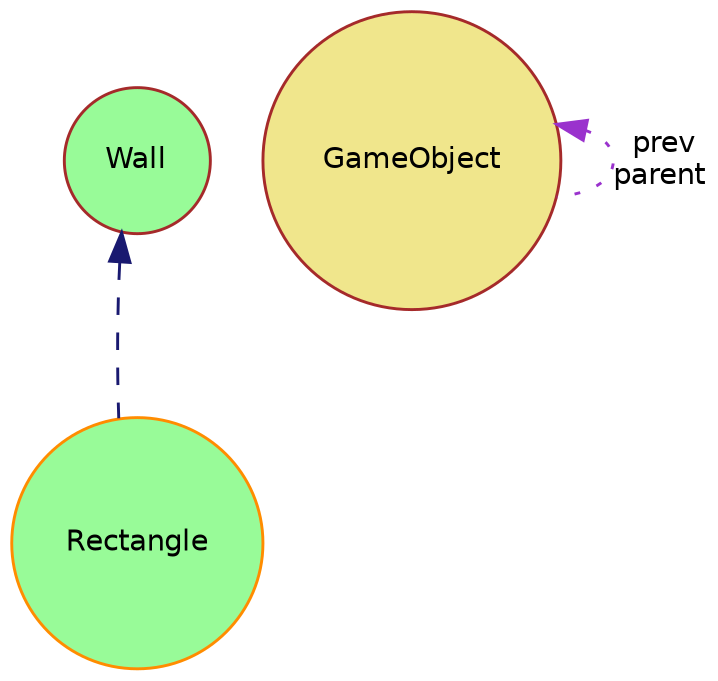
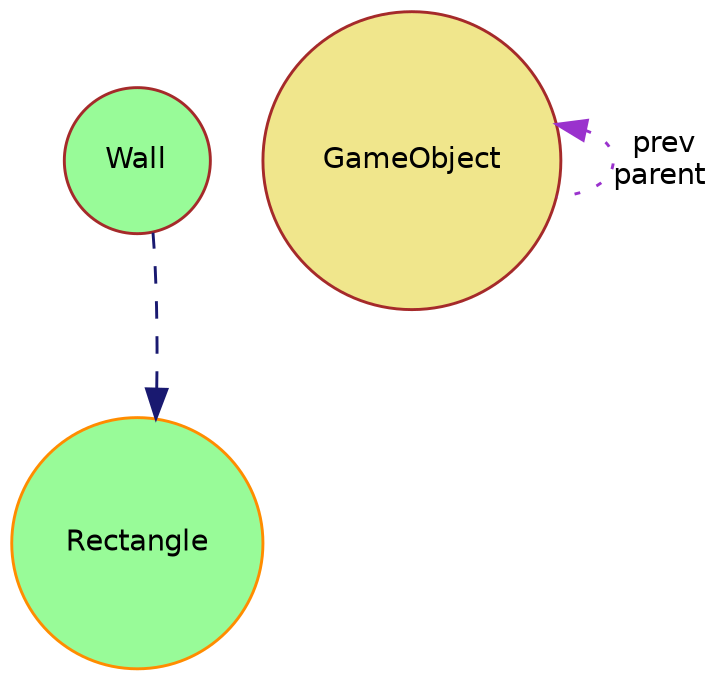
edge "Rectangle" -> "Wall": reversed
